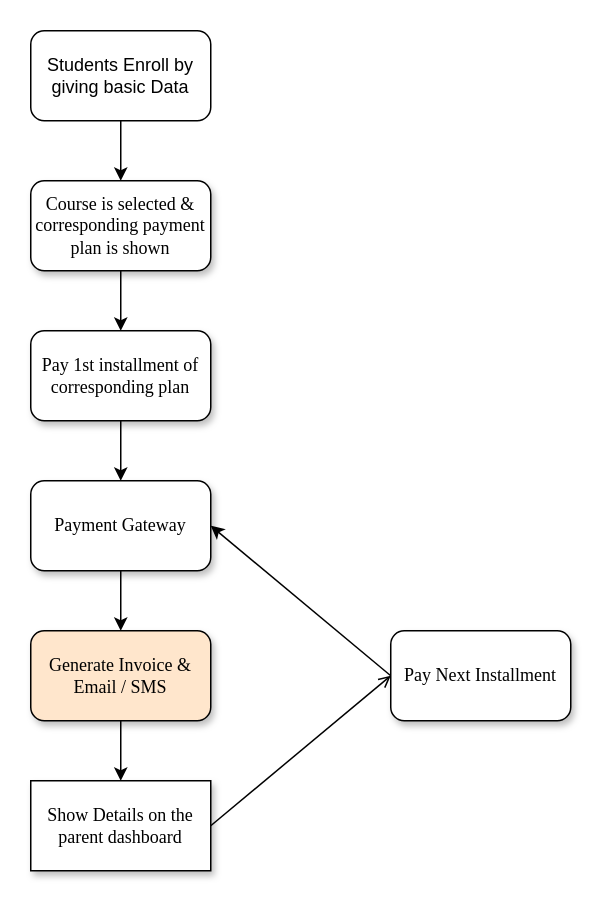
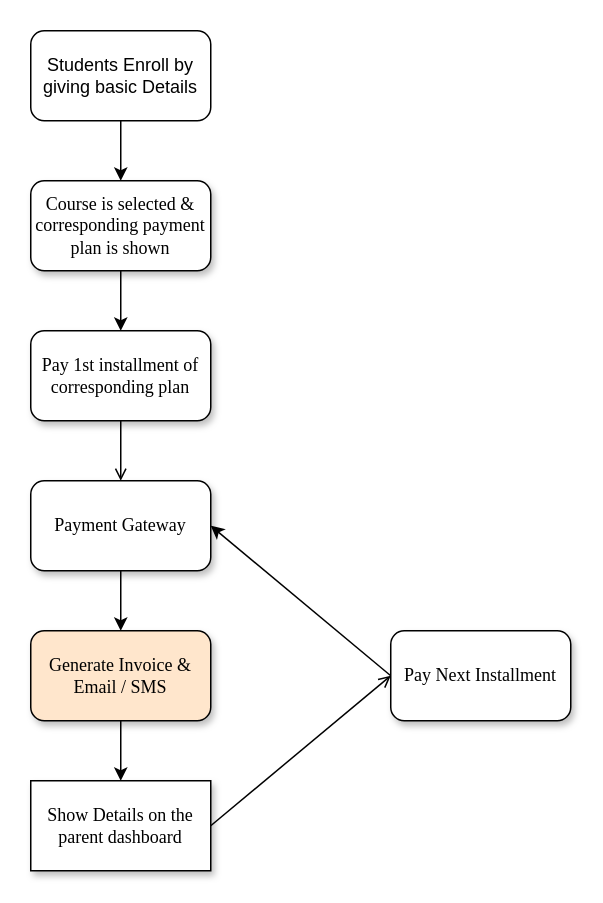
node "Students Enroll by giving basic Data": label "Students Enroll by giving basic Data" -> "Students Enroll by giving basic Details"
edge "Pay 1st installment of corresponding plan" -> "Payment Gateway": arrowhead classic -> open
